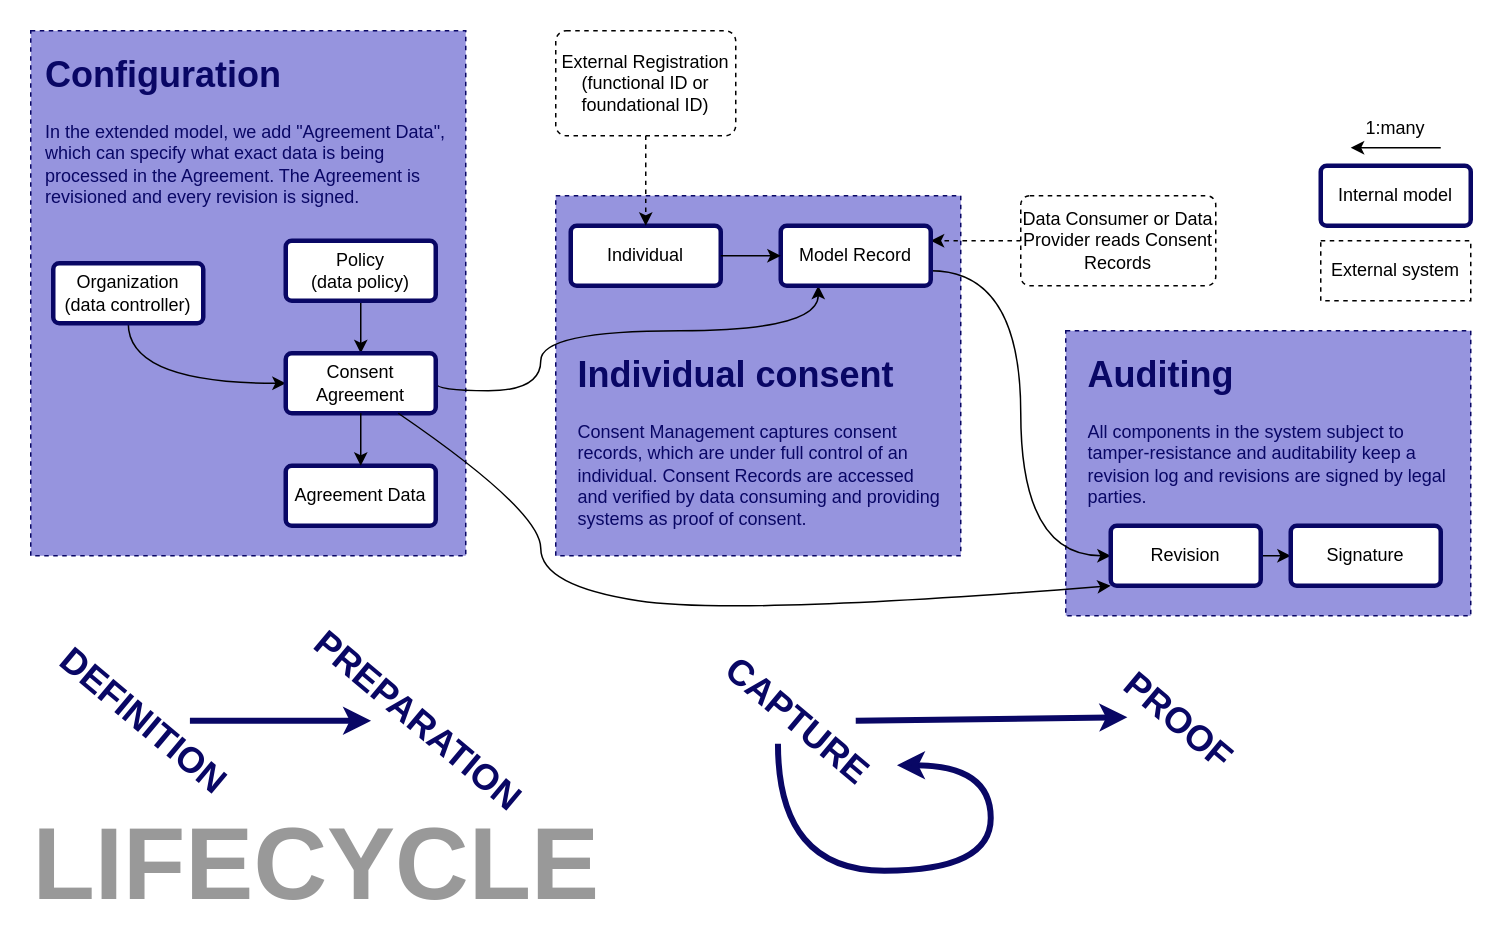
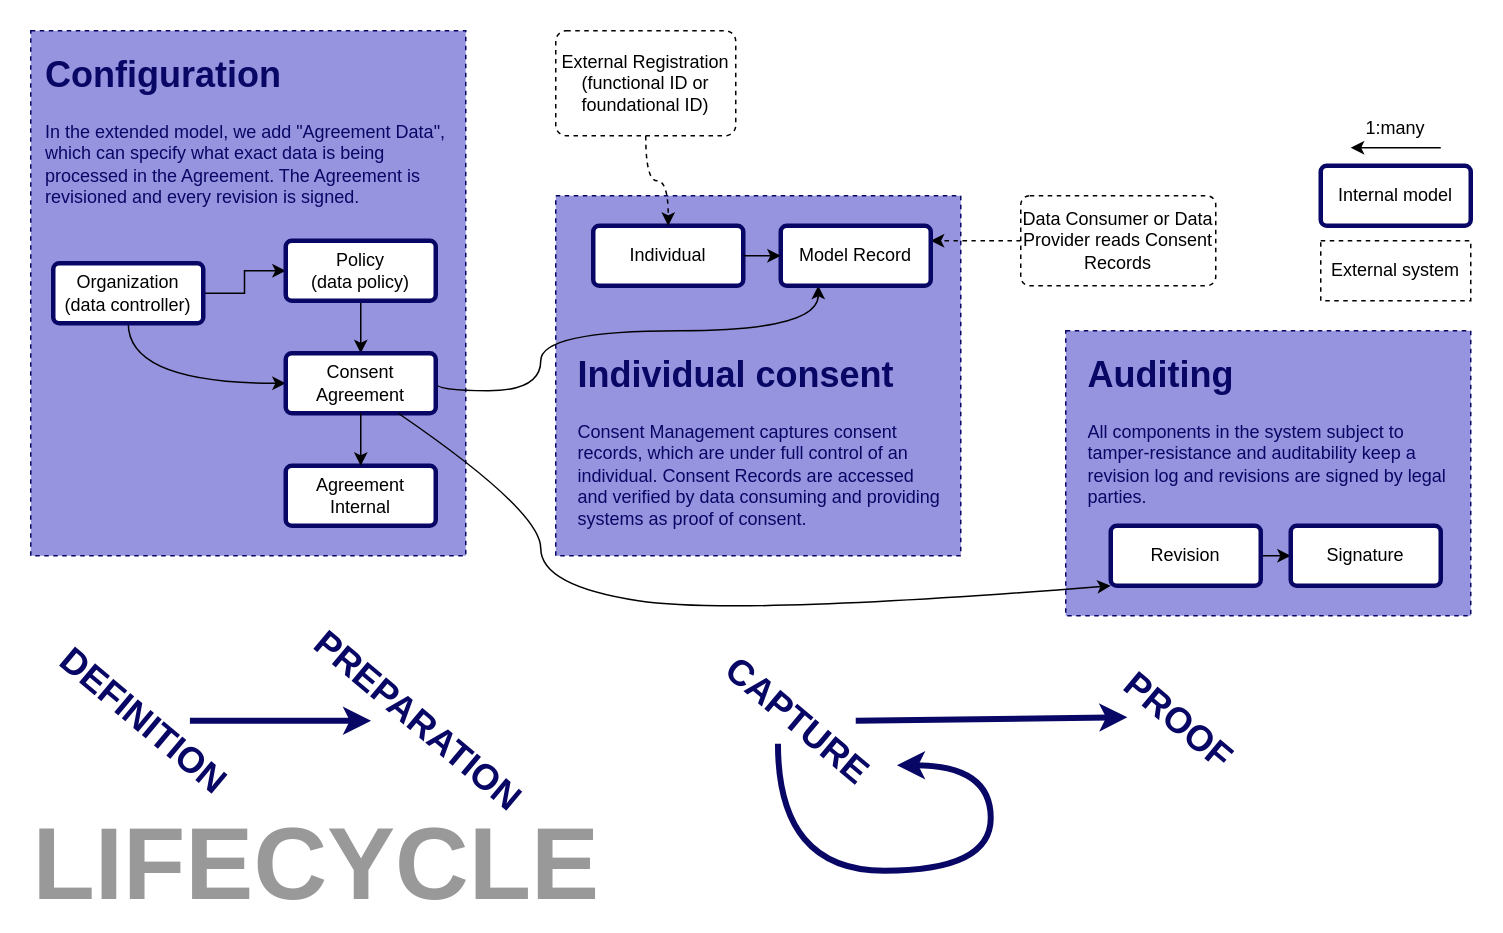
node "Individual": moved (646, 256) -> (668, 256)
edge "Organization (data controller)" -> "Policy (data policy)": added
edge "Model Record" -> "Revision": removed
node "Agreement Data": label "Agreement Data" -> "Agreement Internal"
